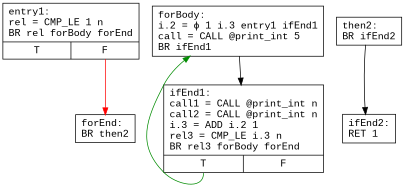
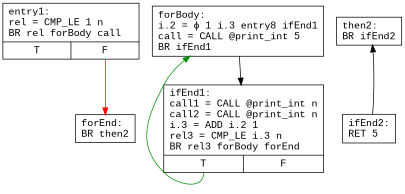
node "forBody:": text "i.2 = ϕ 1 i.3 entry1 ifEnd1" -> "i.2 = ϕ 1 i.3 entry8 ifEnd1"
node "entry1:": text "BR rel forBody forEnd" -> "BR rel forBody call"
edge "then2:" -> "ifEnd2:": reversed
node "ifEnd2:": text "RET 1" -> "RET 5"
